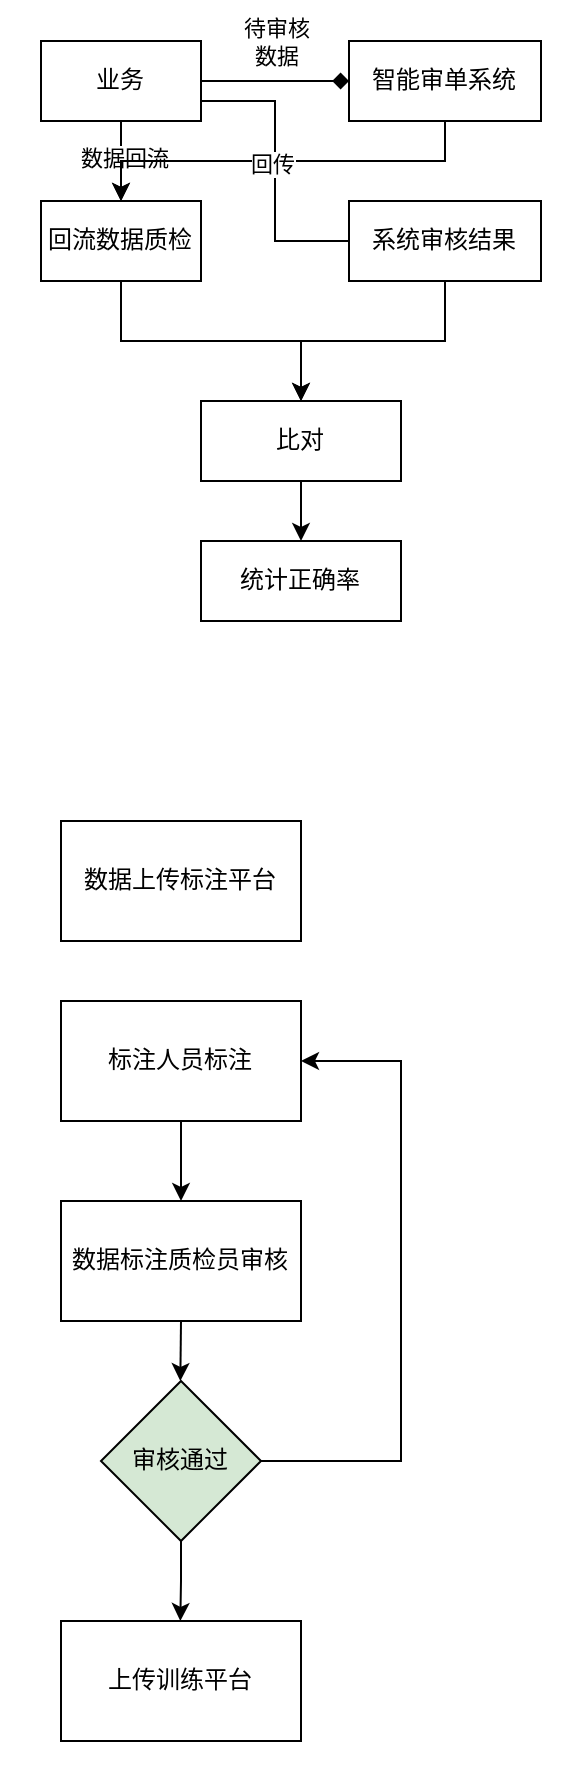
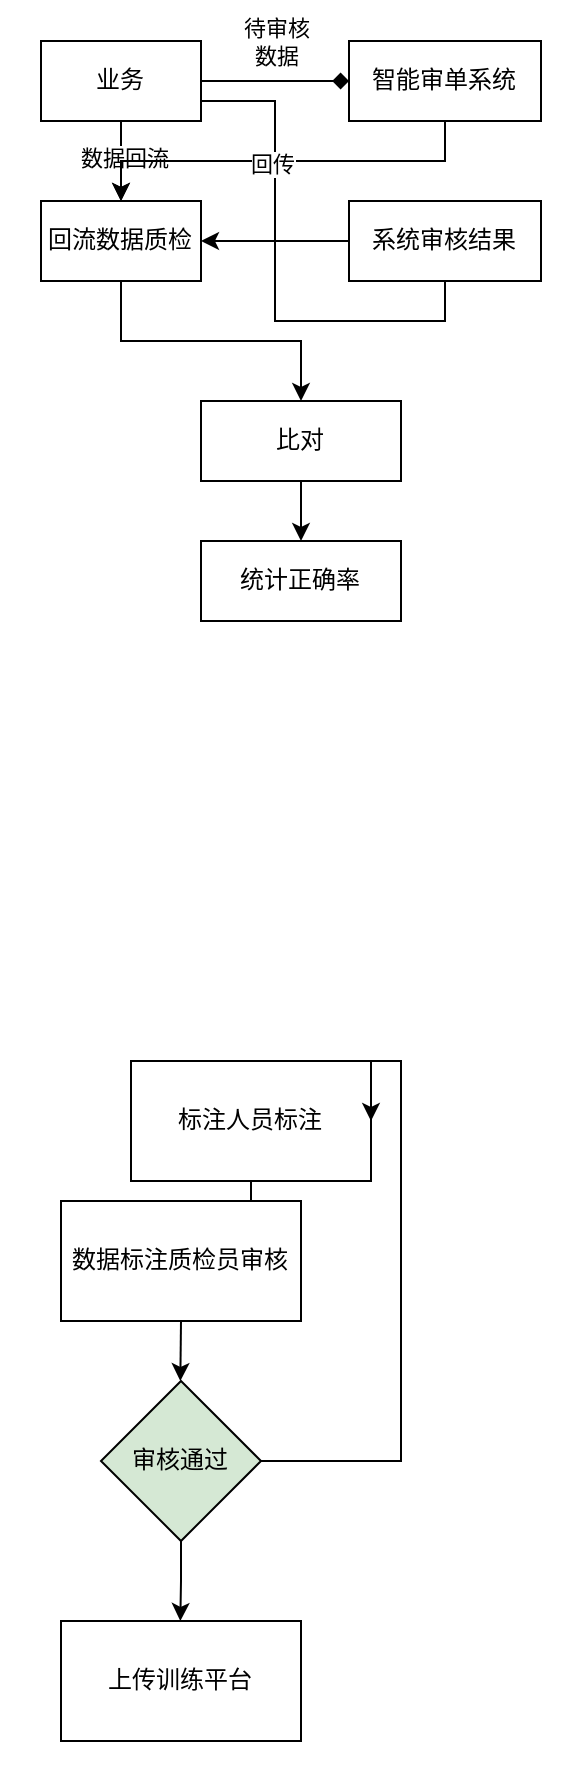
edge "系统审核结果" -> "比对": now "系统审核结果" -> "回流数据质检"
node "数据上传标注平台": removed
node "标注人员标注": moved (181, 1061) -> (251, 1121)
